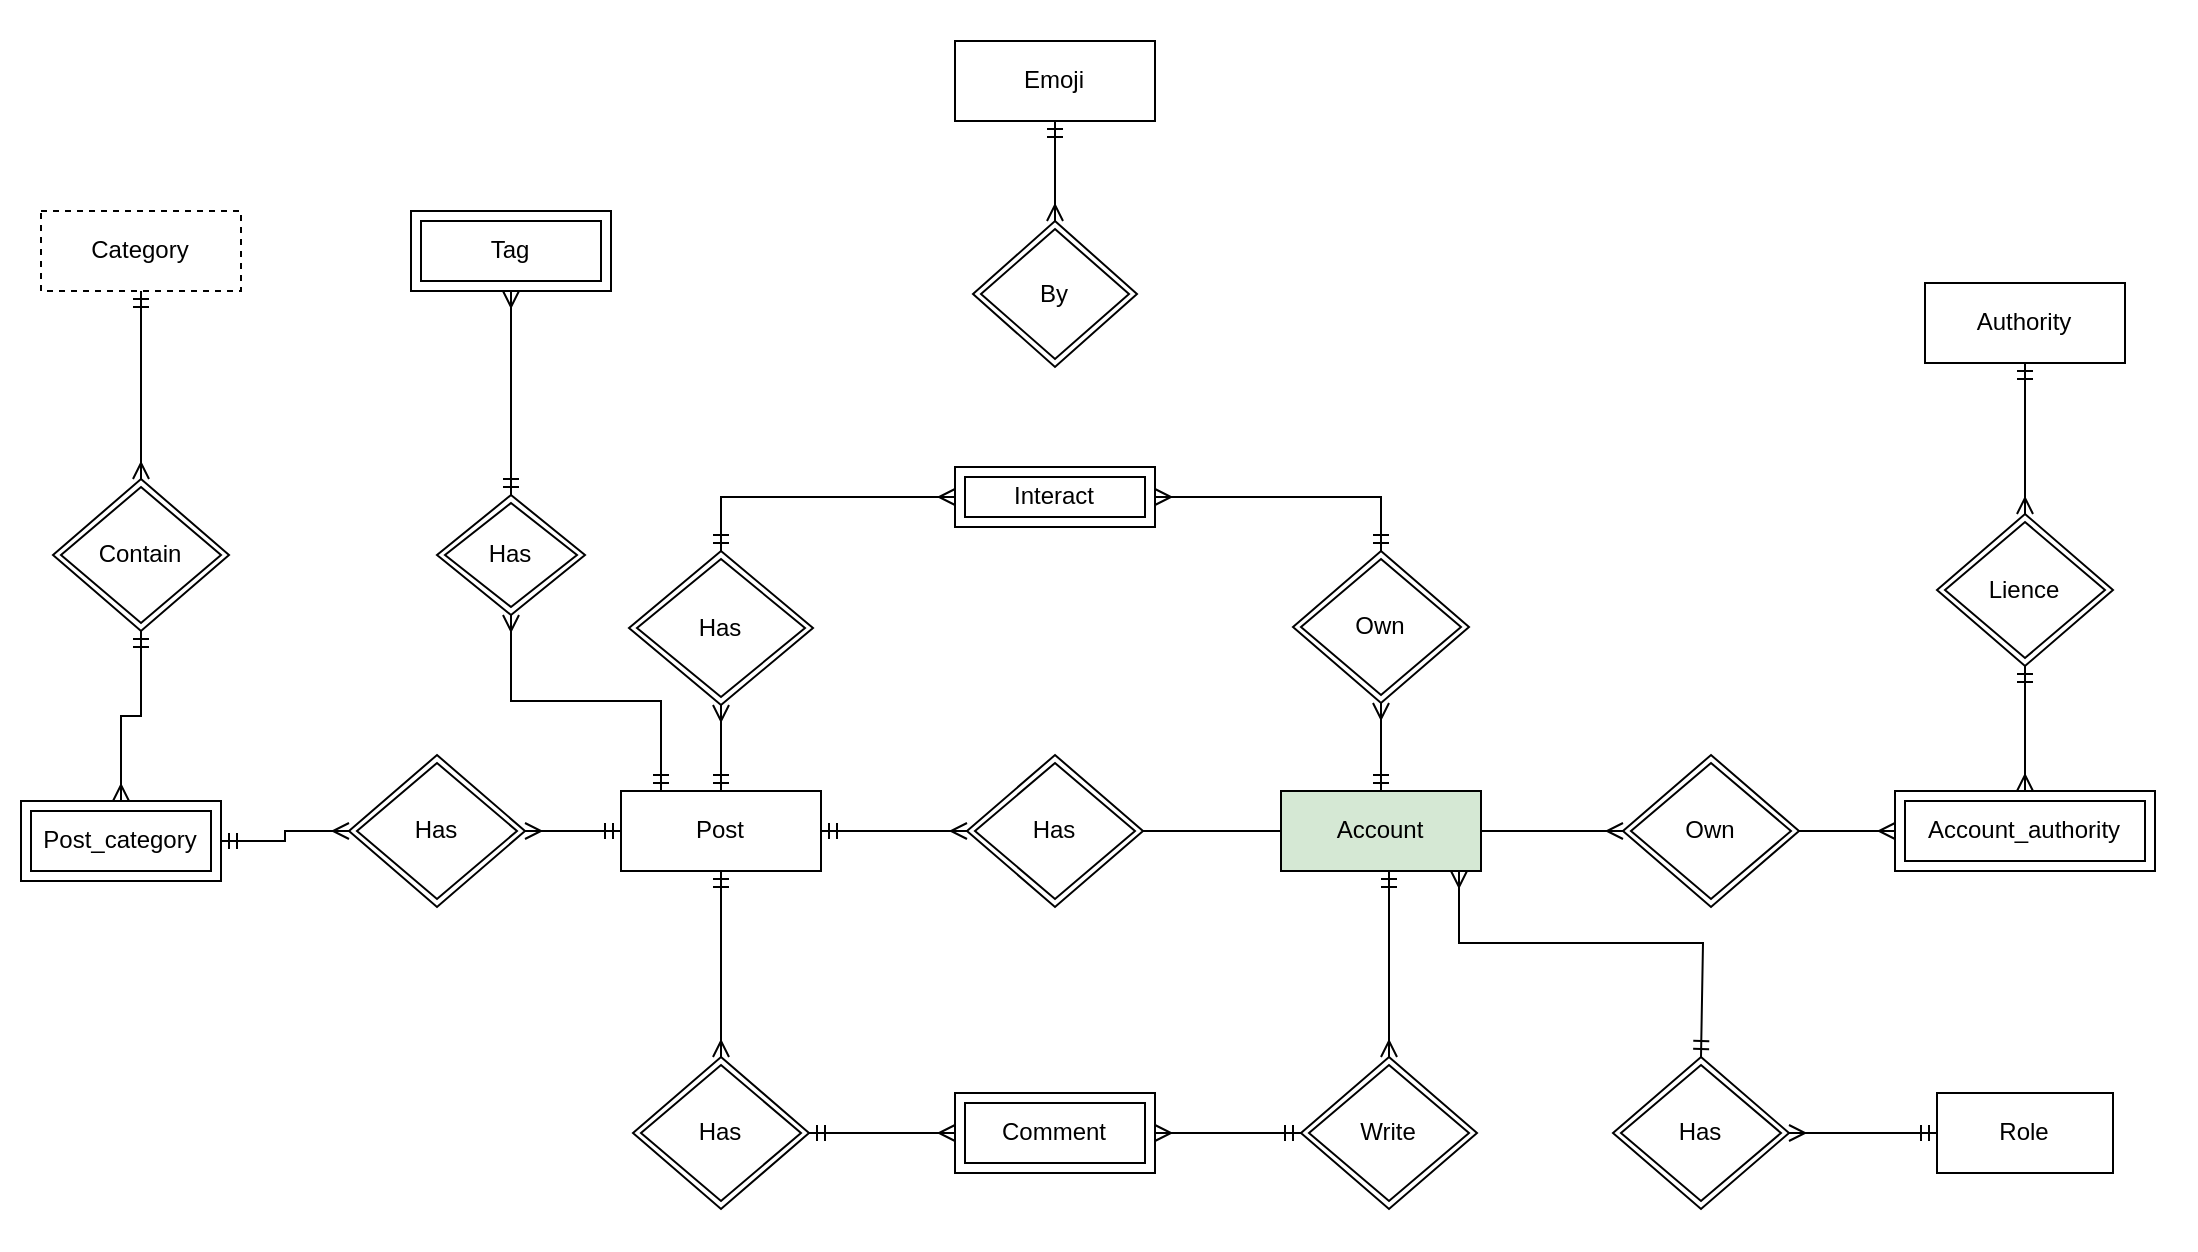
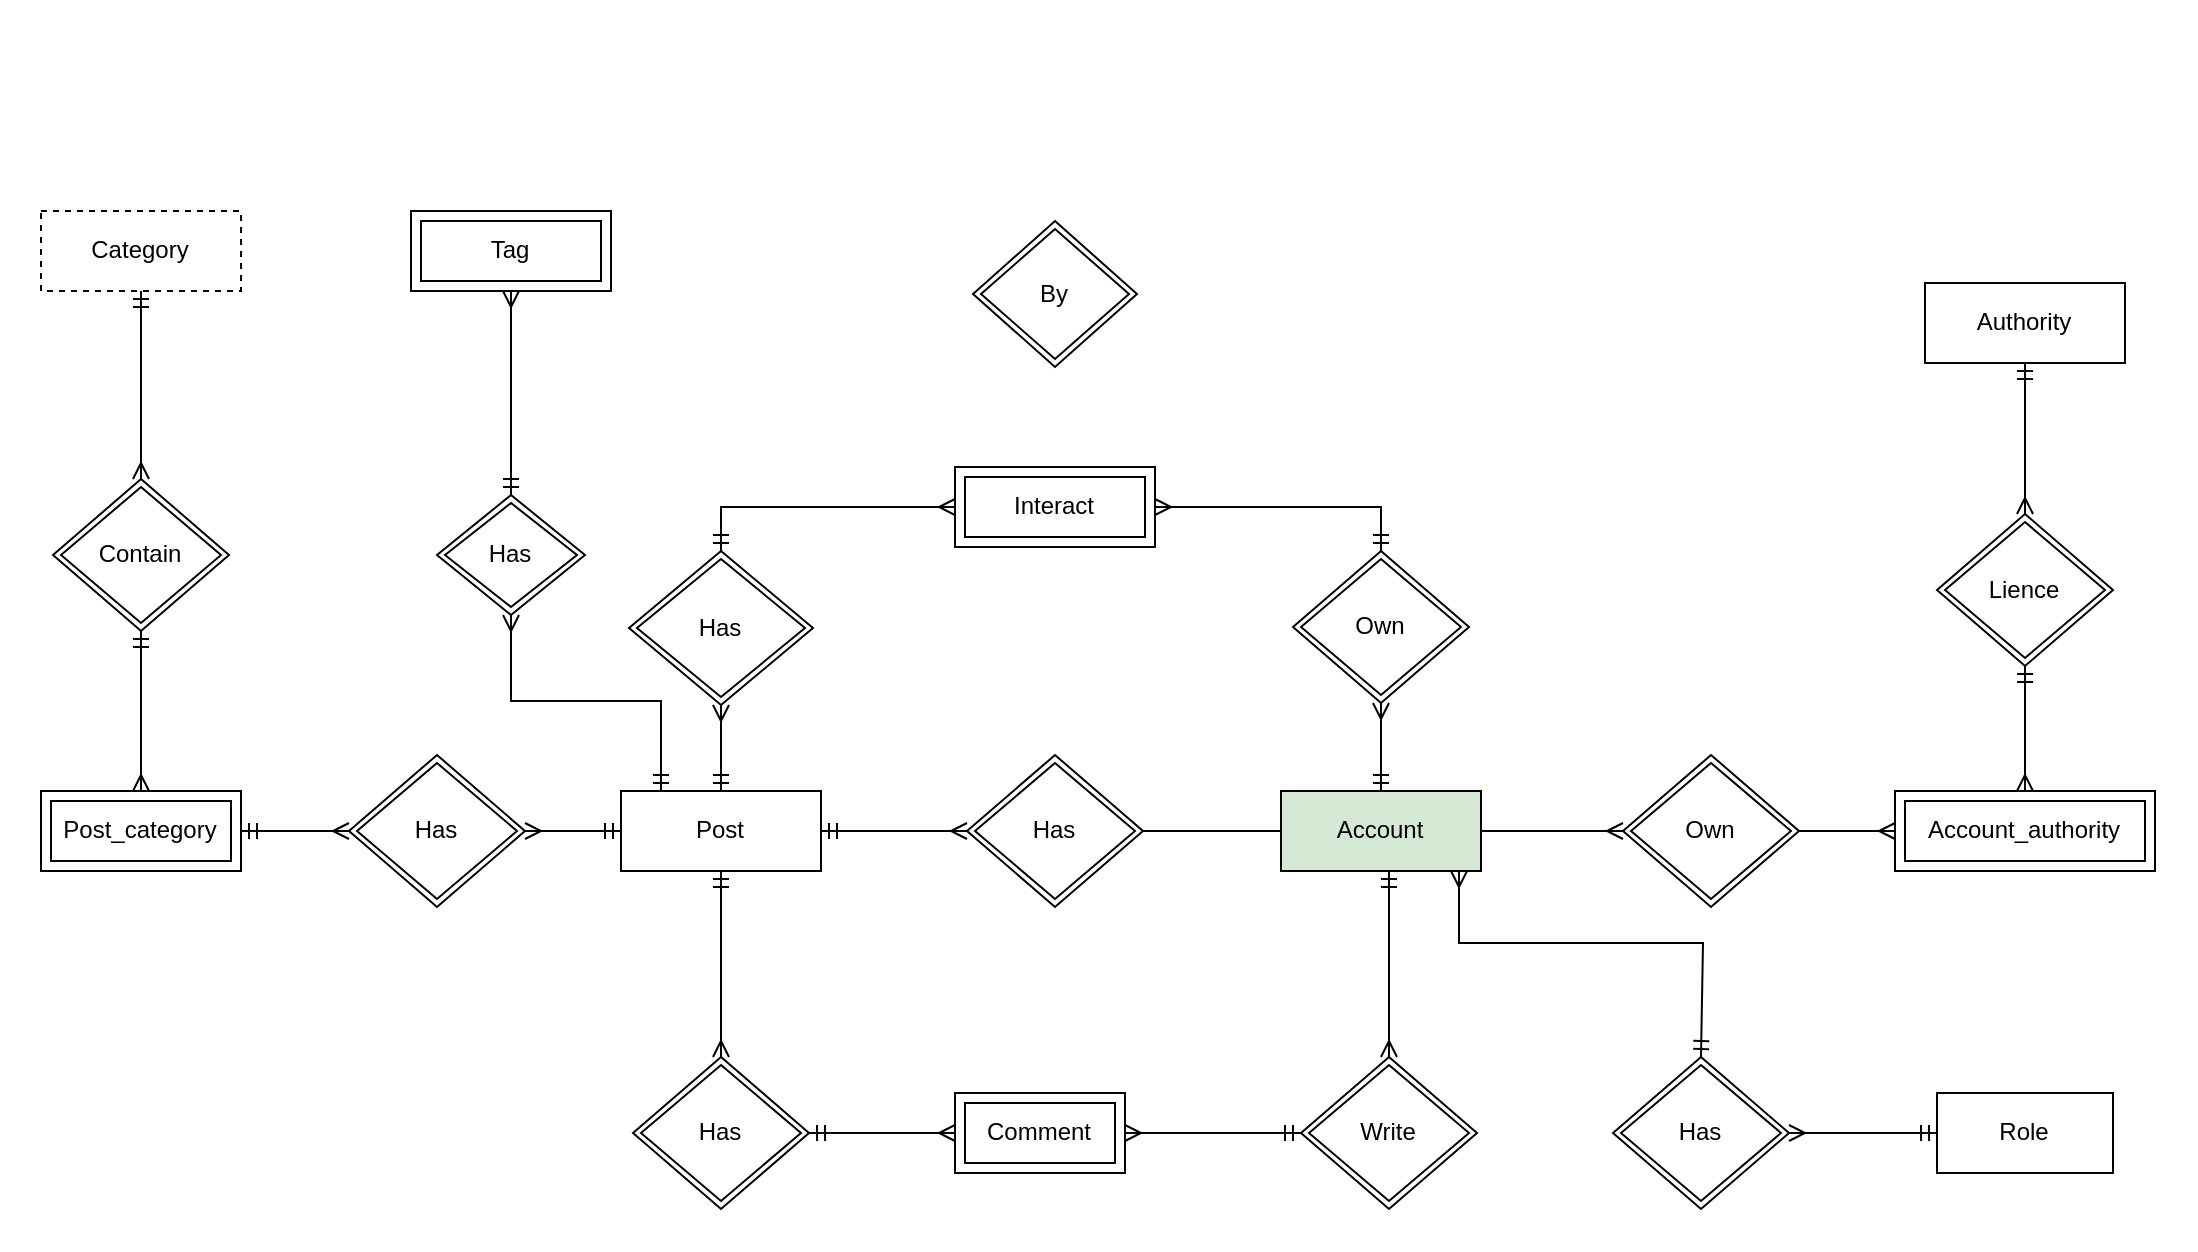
node "Emoji": removed
edge "Emoji" -- "By": removed
node "Interact": size 200x60 -> 200x80
node "Post_category": moved (121, 841) -> (141, 831)
node "Comment": size 200x80 -> 170x80
